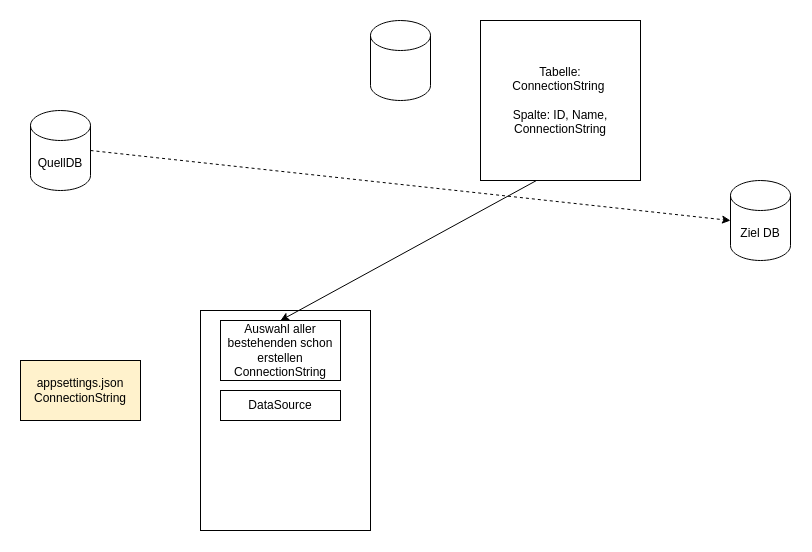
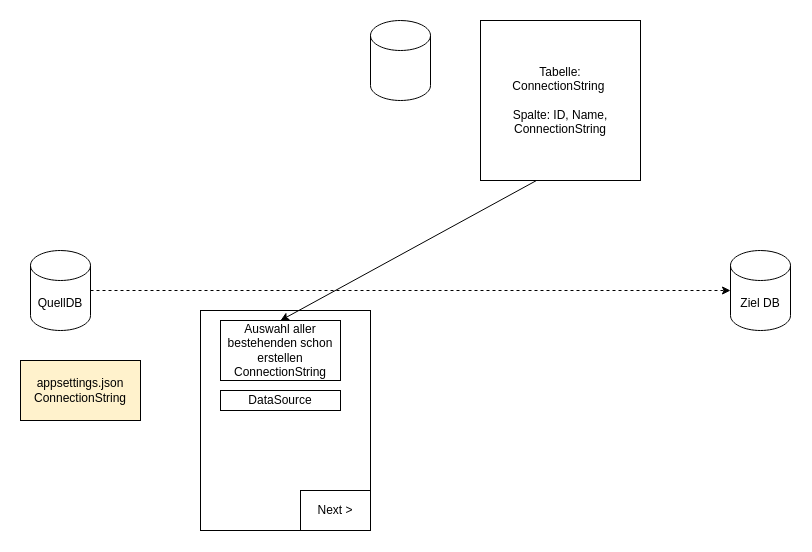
node "QuellDB": moved (61, 151) -> (61, 291)
node "Ziel DB": moved (761, 221) -> (761, 291)
node "DataSource": size 120x30 -> 120x20
node "Next >": added
